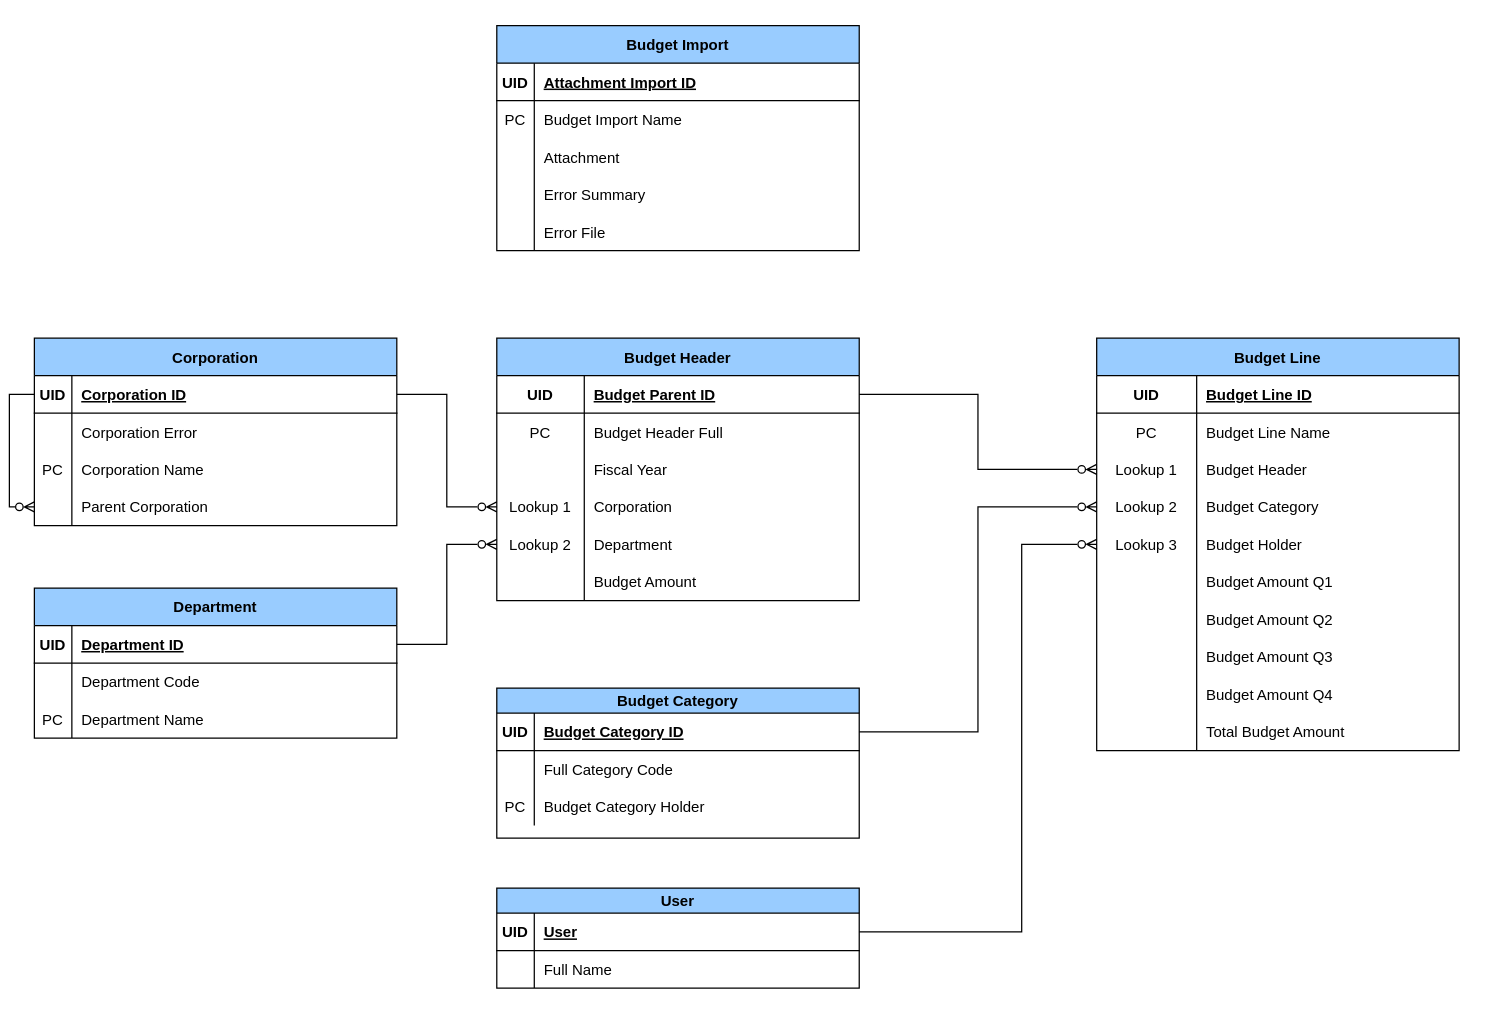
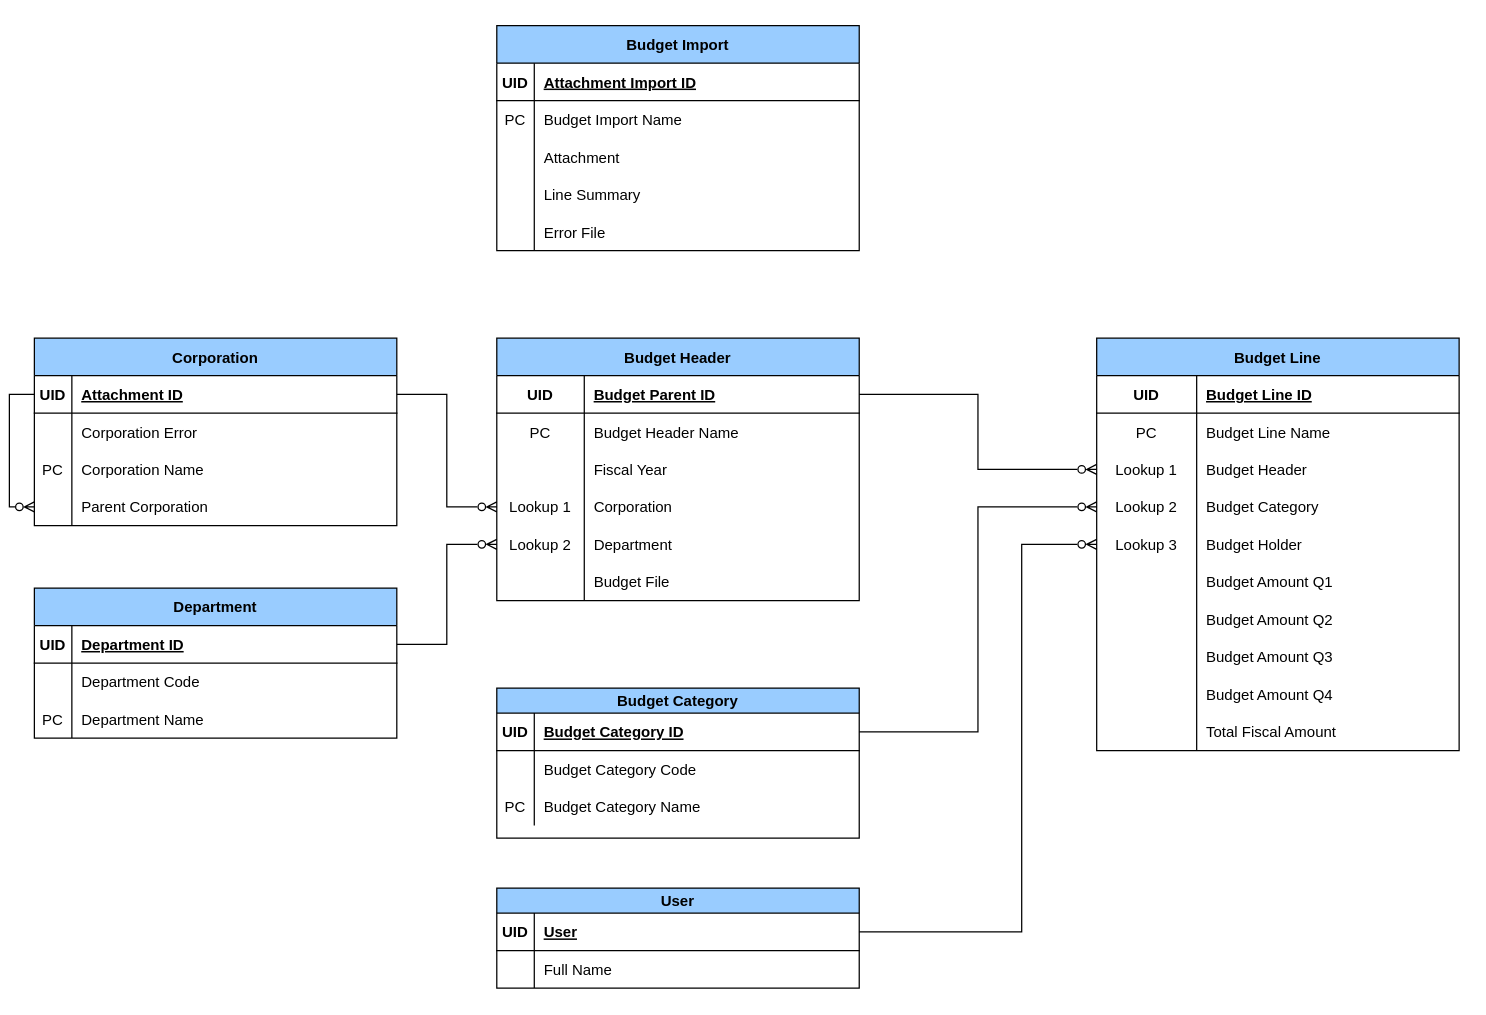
node "Error Summary": label "Error Summary" -> "Line Summary"
node "Corporation ID": label "Corporation ID" -> "Attachment ID"
node "Budget Header Full": label "Budget Header Full" -> "Budget Header Name"
node "Budget Amount": label "Budget Amount" -> "Budget File"
node "Total Budget Amount": label "Total Budget Amount" -> "Total Fiscal Amount"
node "Full Category Code": label "Full Category Code" -> "Budget Category Code"
node "Budget Category Holder": label "Budget Category Holder" -> "Budget Category Name"
